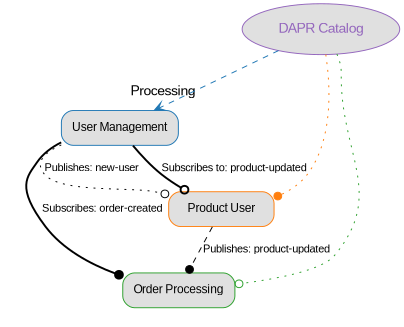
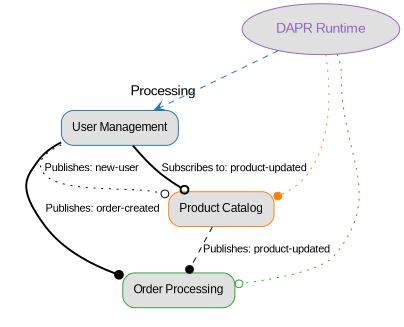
node "DAPR Catalog": label "DAPR Catalog" -> "DAPR Runtime"
edge "User Management" -> "Order Processing": label "Subscribes: order-created" -> "Publishes: order-created"
node "Product User": label "Product User" -> "Product Catalog"
